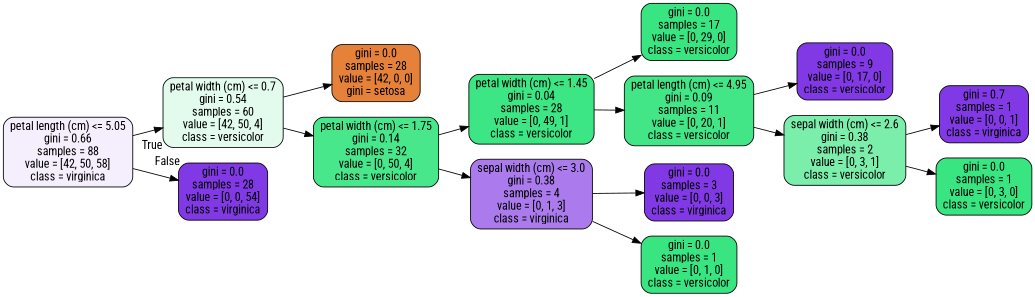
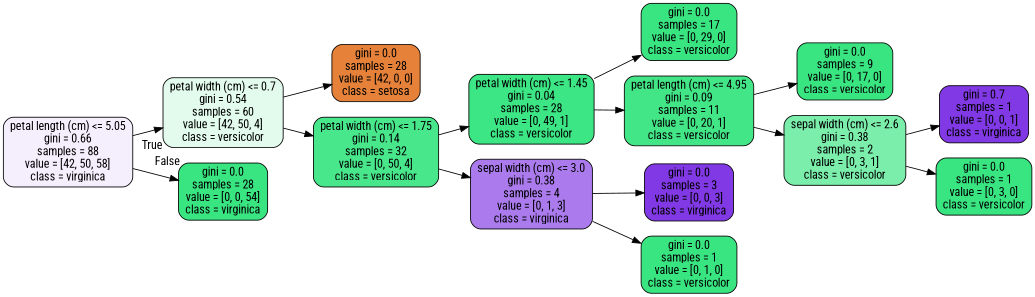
node "gini = 0.0 samples = 9 value = [0, 17, 0] class = versicolor": fillcolor #8139e5 -> #39e581
node "gini = 0.0 samples = 28 value = [42, 0, 0] gini = setosa": label "gini = 0.0 samples = 28 value = [42, 0, 0] gini = setosa" -> "gini = 0.0 samples = 28 value = [42, 0, 0] class = setosa"
node "gini = 0.0 samples = 28 value = [0, 0, 54] class = virginica": fillcolor #8139e5 -> #39e581
